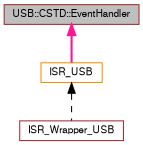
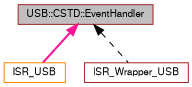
edge "ISR_Wrapper_USB" -> "ISR_USB": now "ISR_Wrapper_USB" -> "USB::CSTD::EventHandler"
